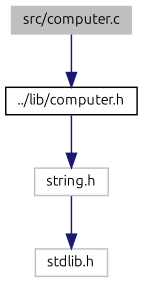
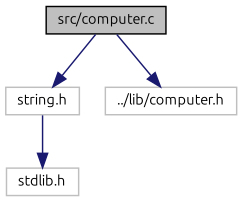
node "src/computer.c": color grey75 -> black
node "../lib/computer.h": color black -> grey75
edge "../lib/computer.h" -> "string.h": now "src/computer.c" -> "string.h"
